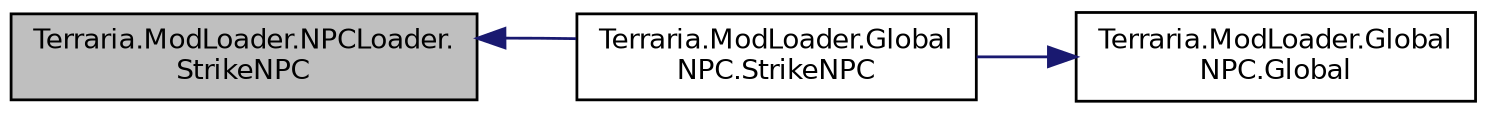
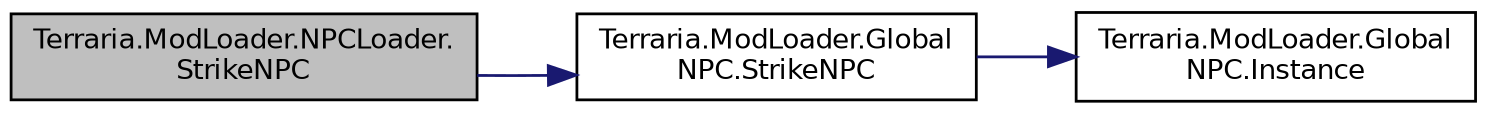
edge "Terraria.ModLoader.Global NPC.StrikeNPC" -> "Terraria.ModLoader.NPCLoader. StrikeNPC": reversed
node "Terraria.ModLoader.Global NPC.Global": label "Terraria.ModLoader.Global NPC.Global" -> "Terraria.ModLoader.Global NPC.Instance"
